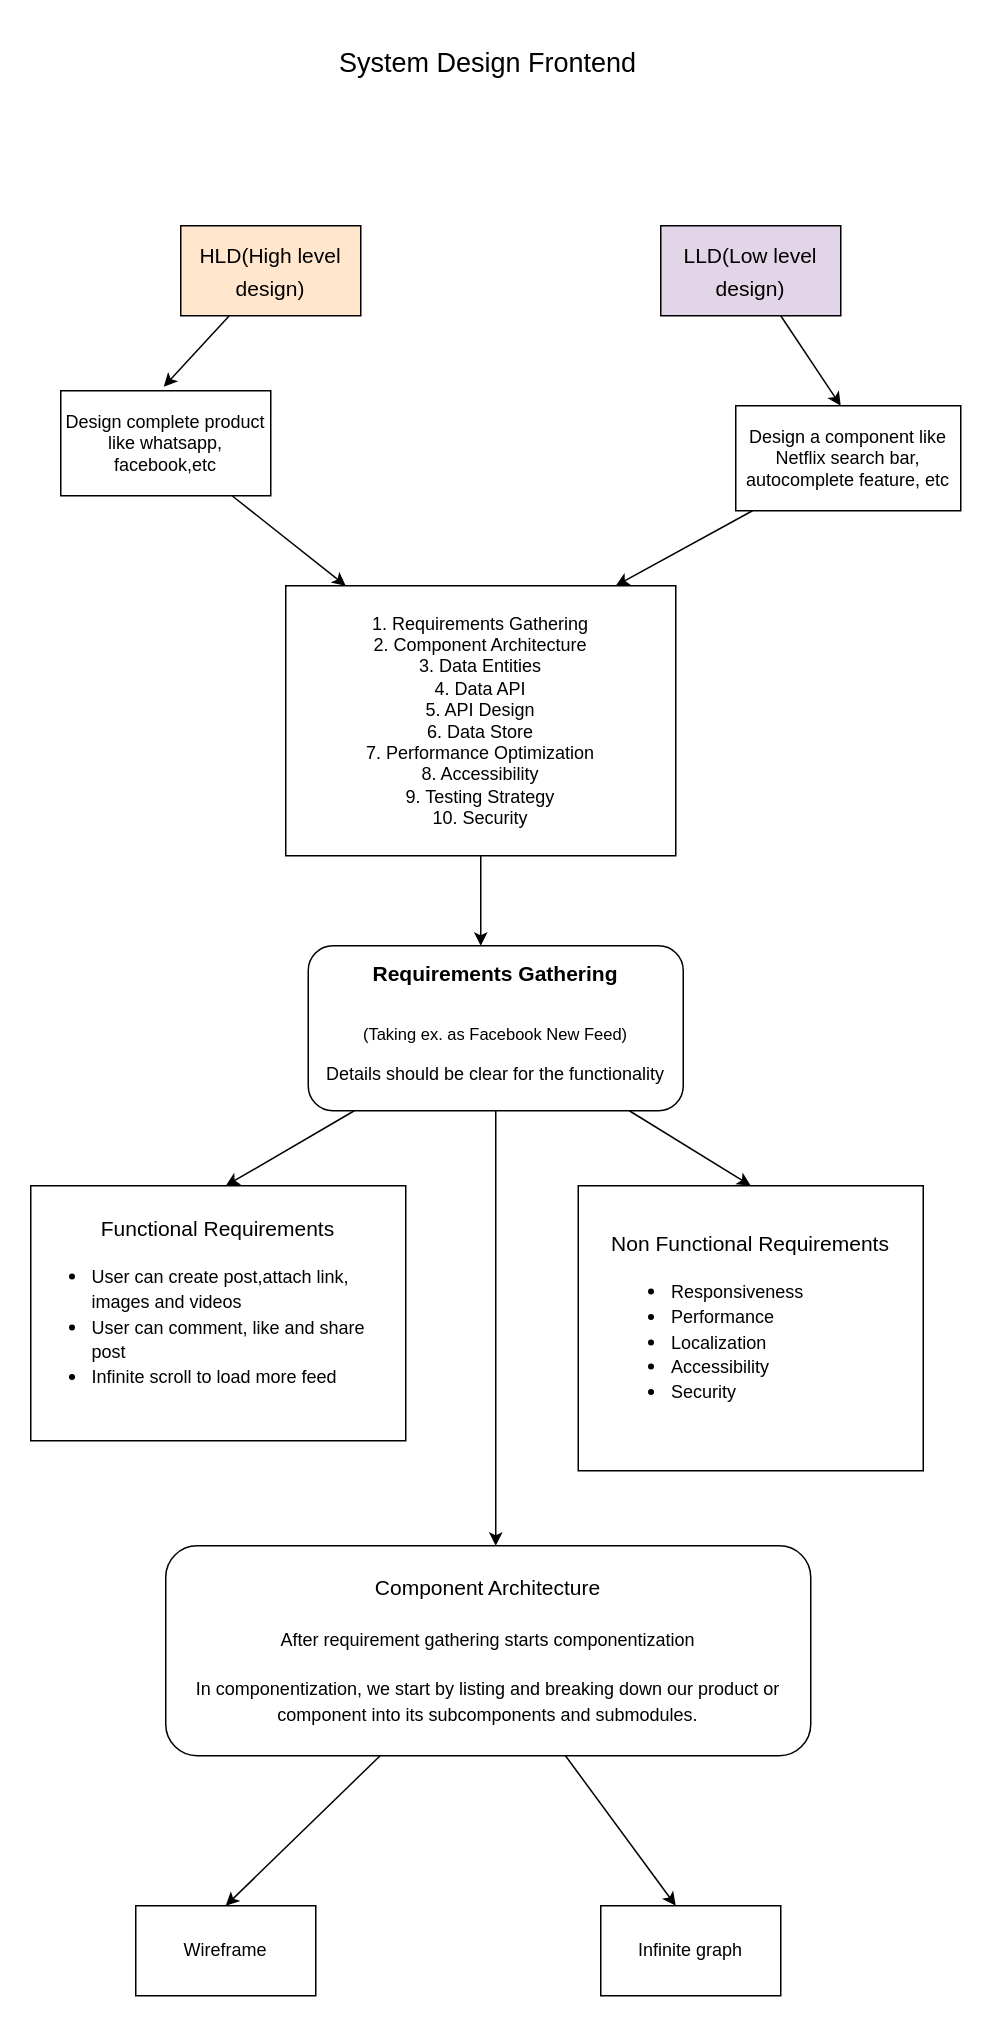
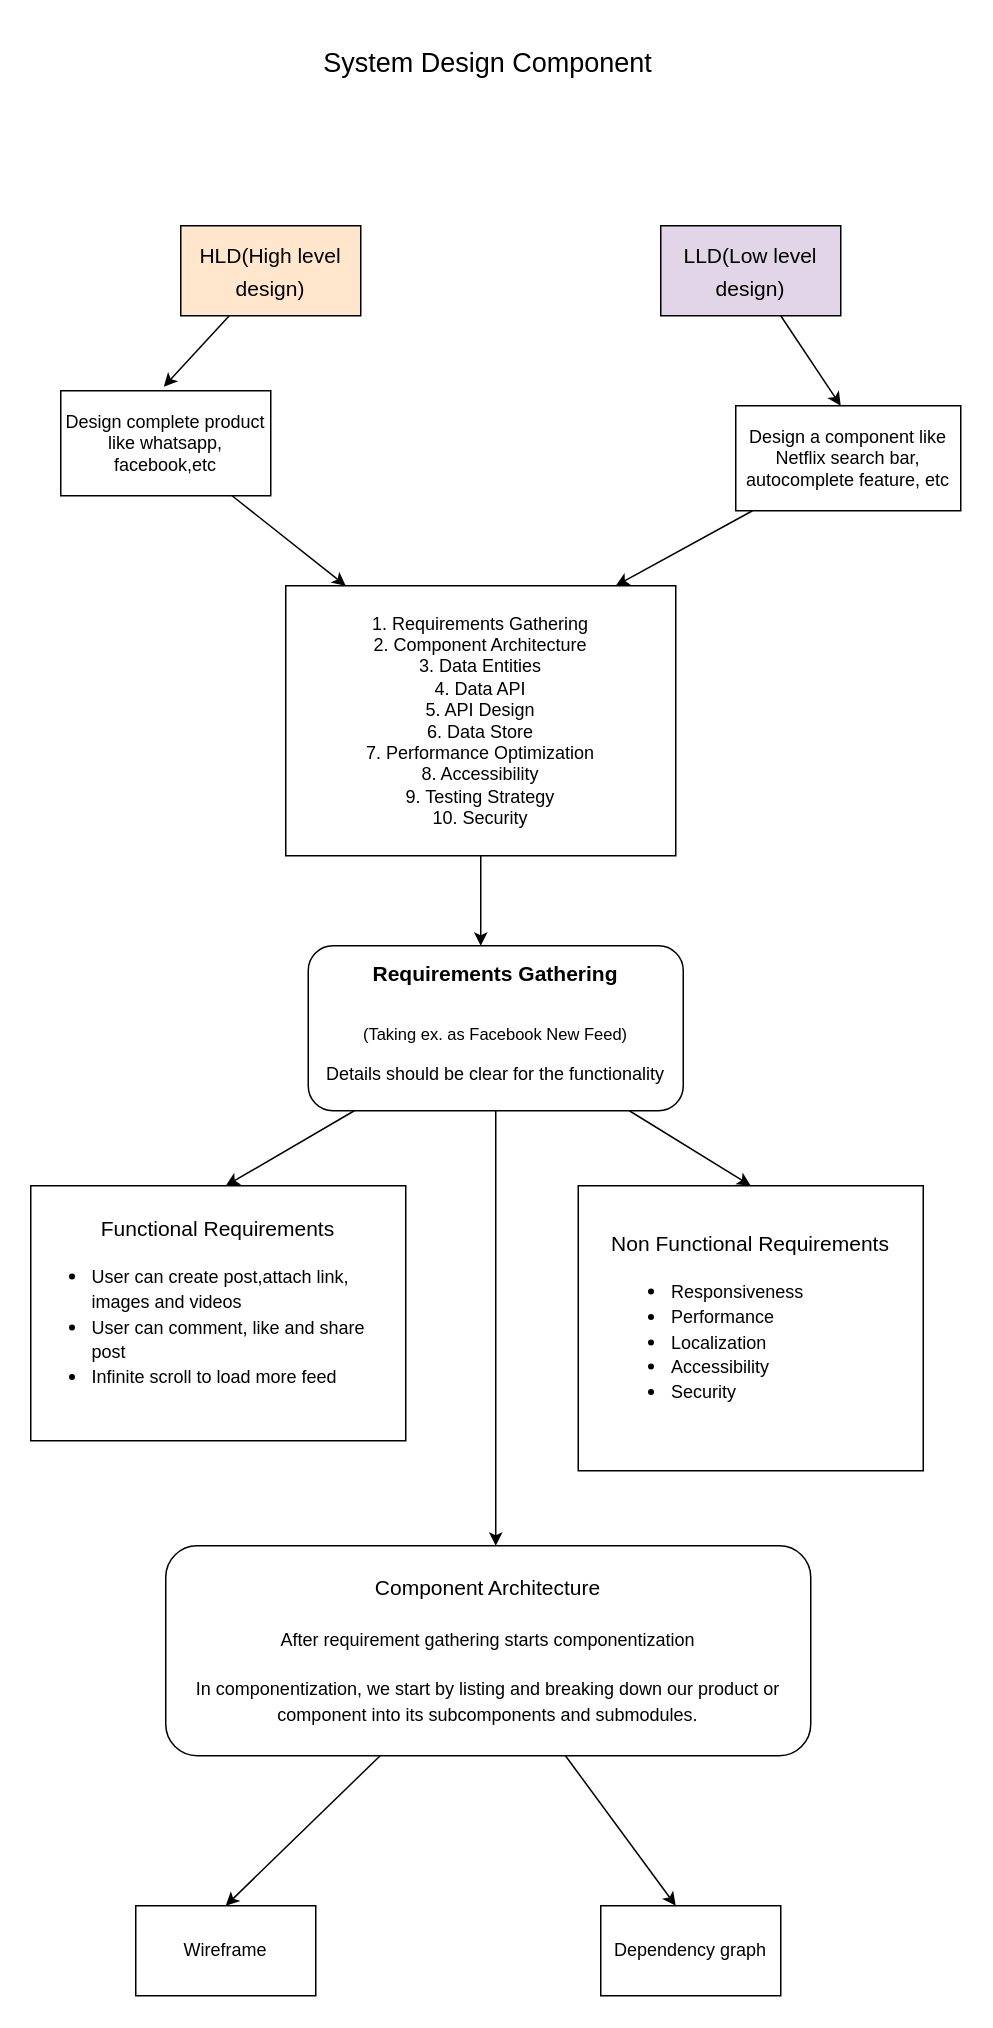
node "System Design Frontend": label "System Design Frontend" -> "System Design Component"
node "Infinite graph": label "Infinite graph" -> "Dependency graph"
